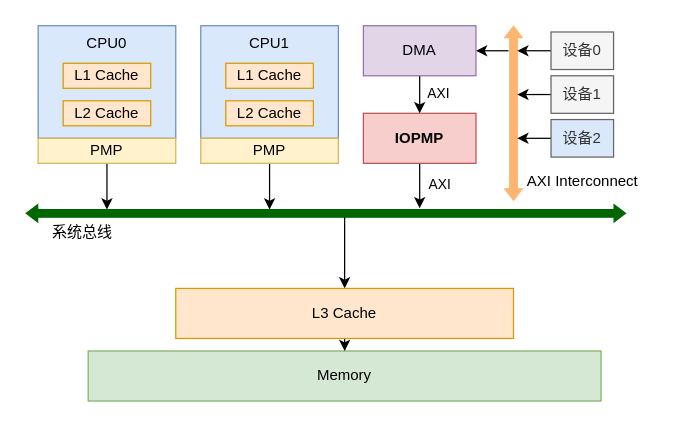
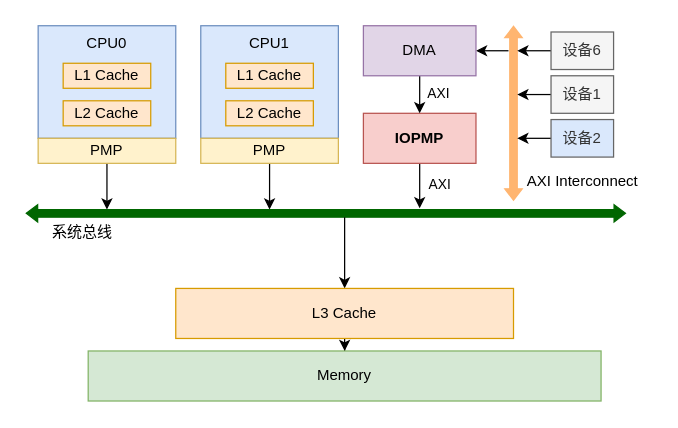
node "设备0": label "设备0" -> "设备6"
